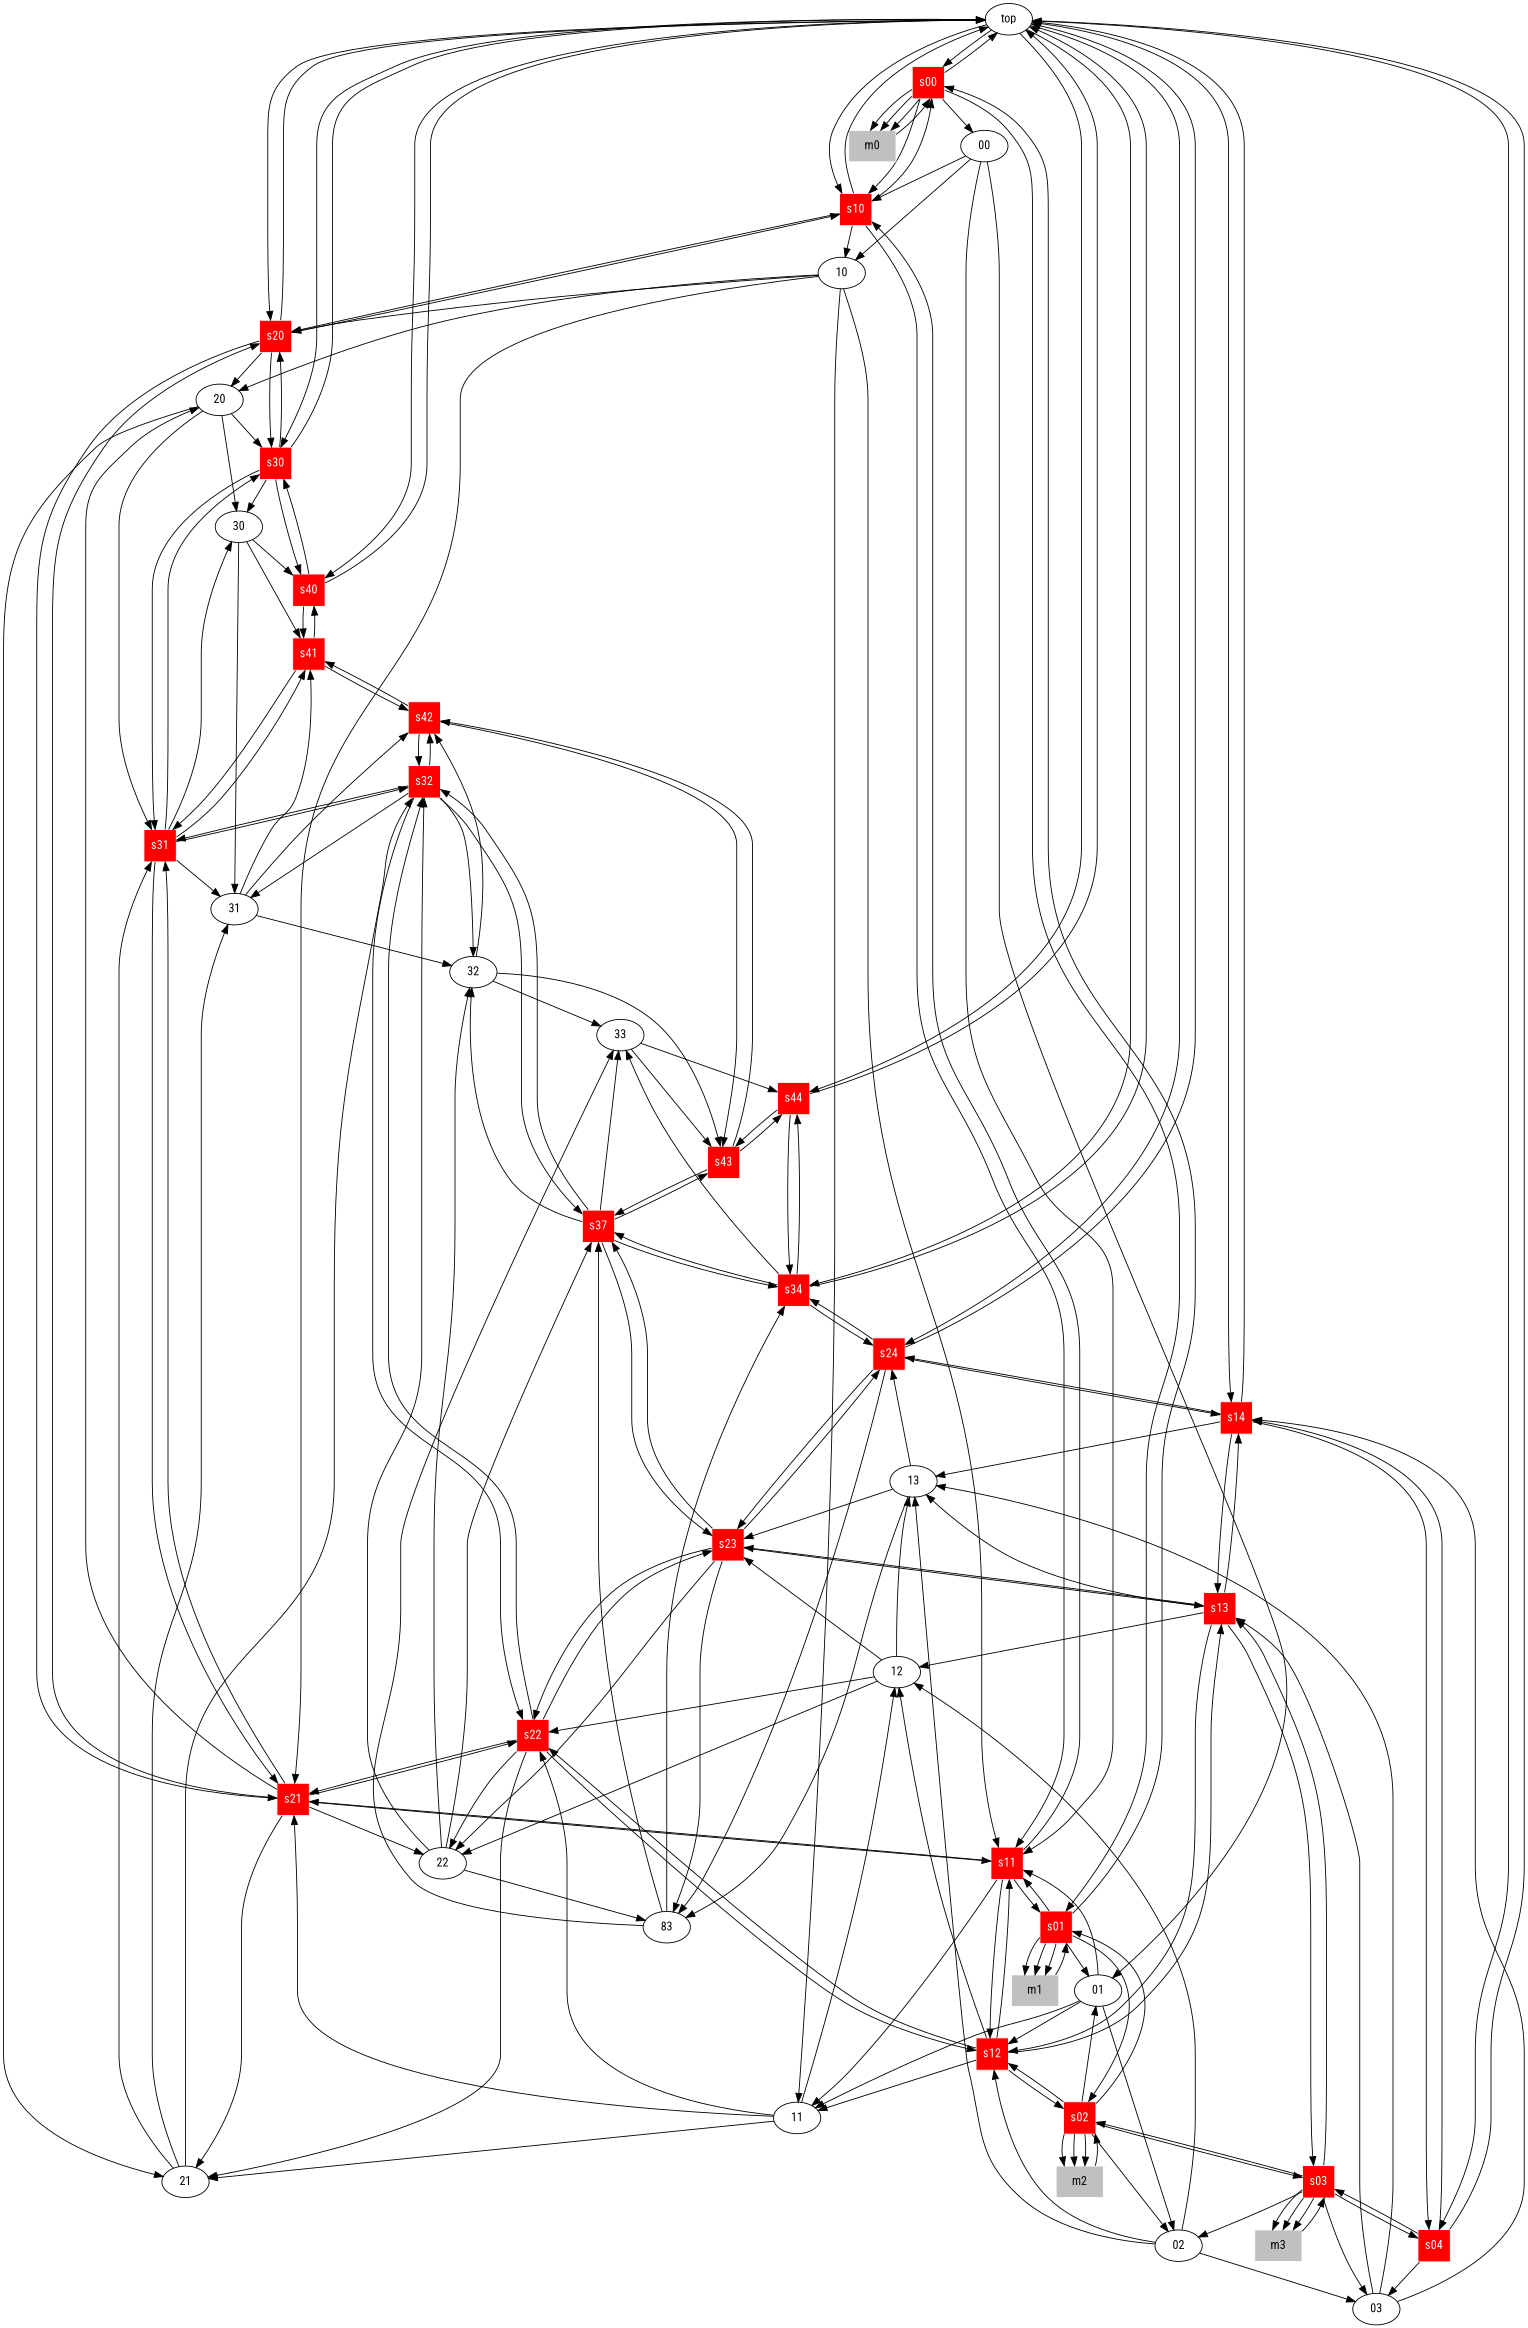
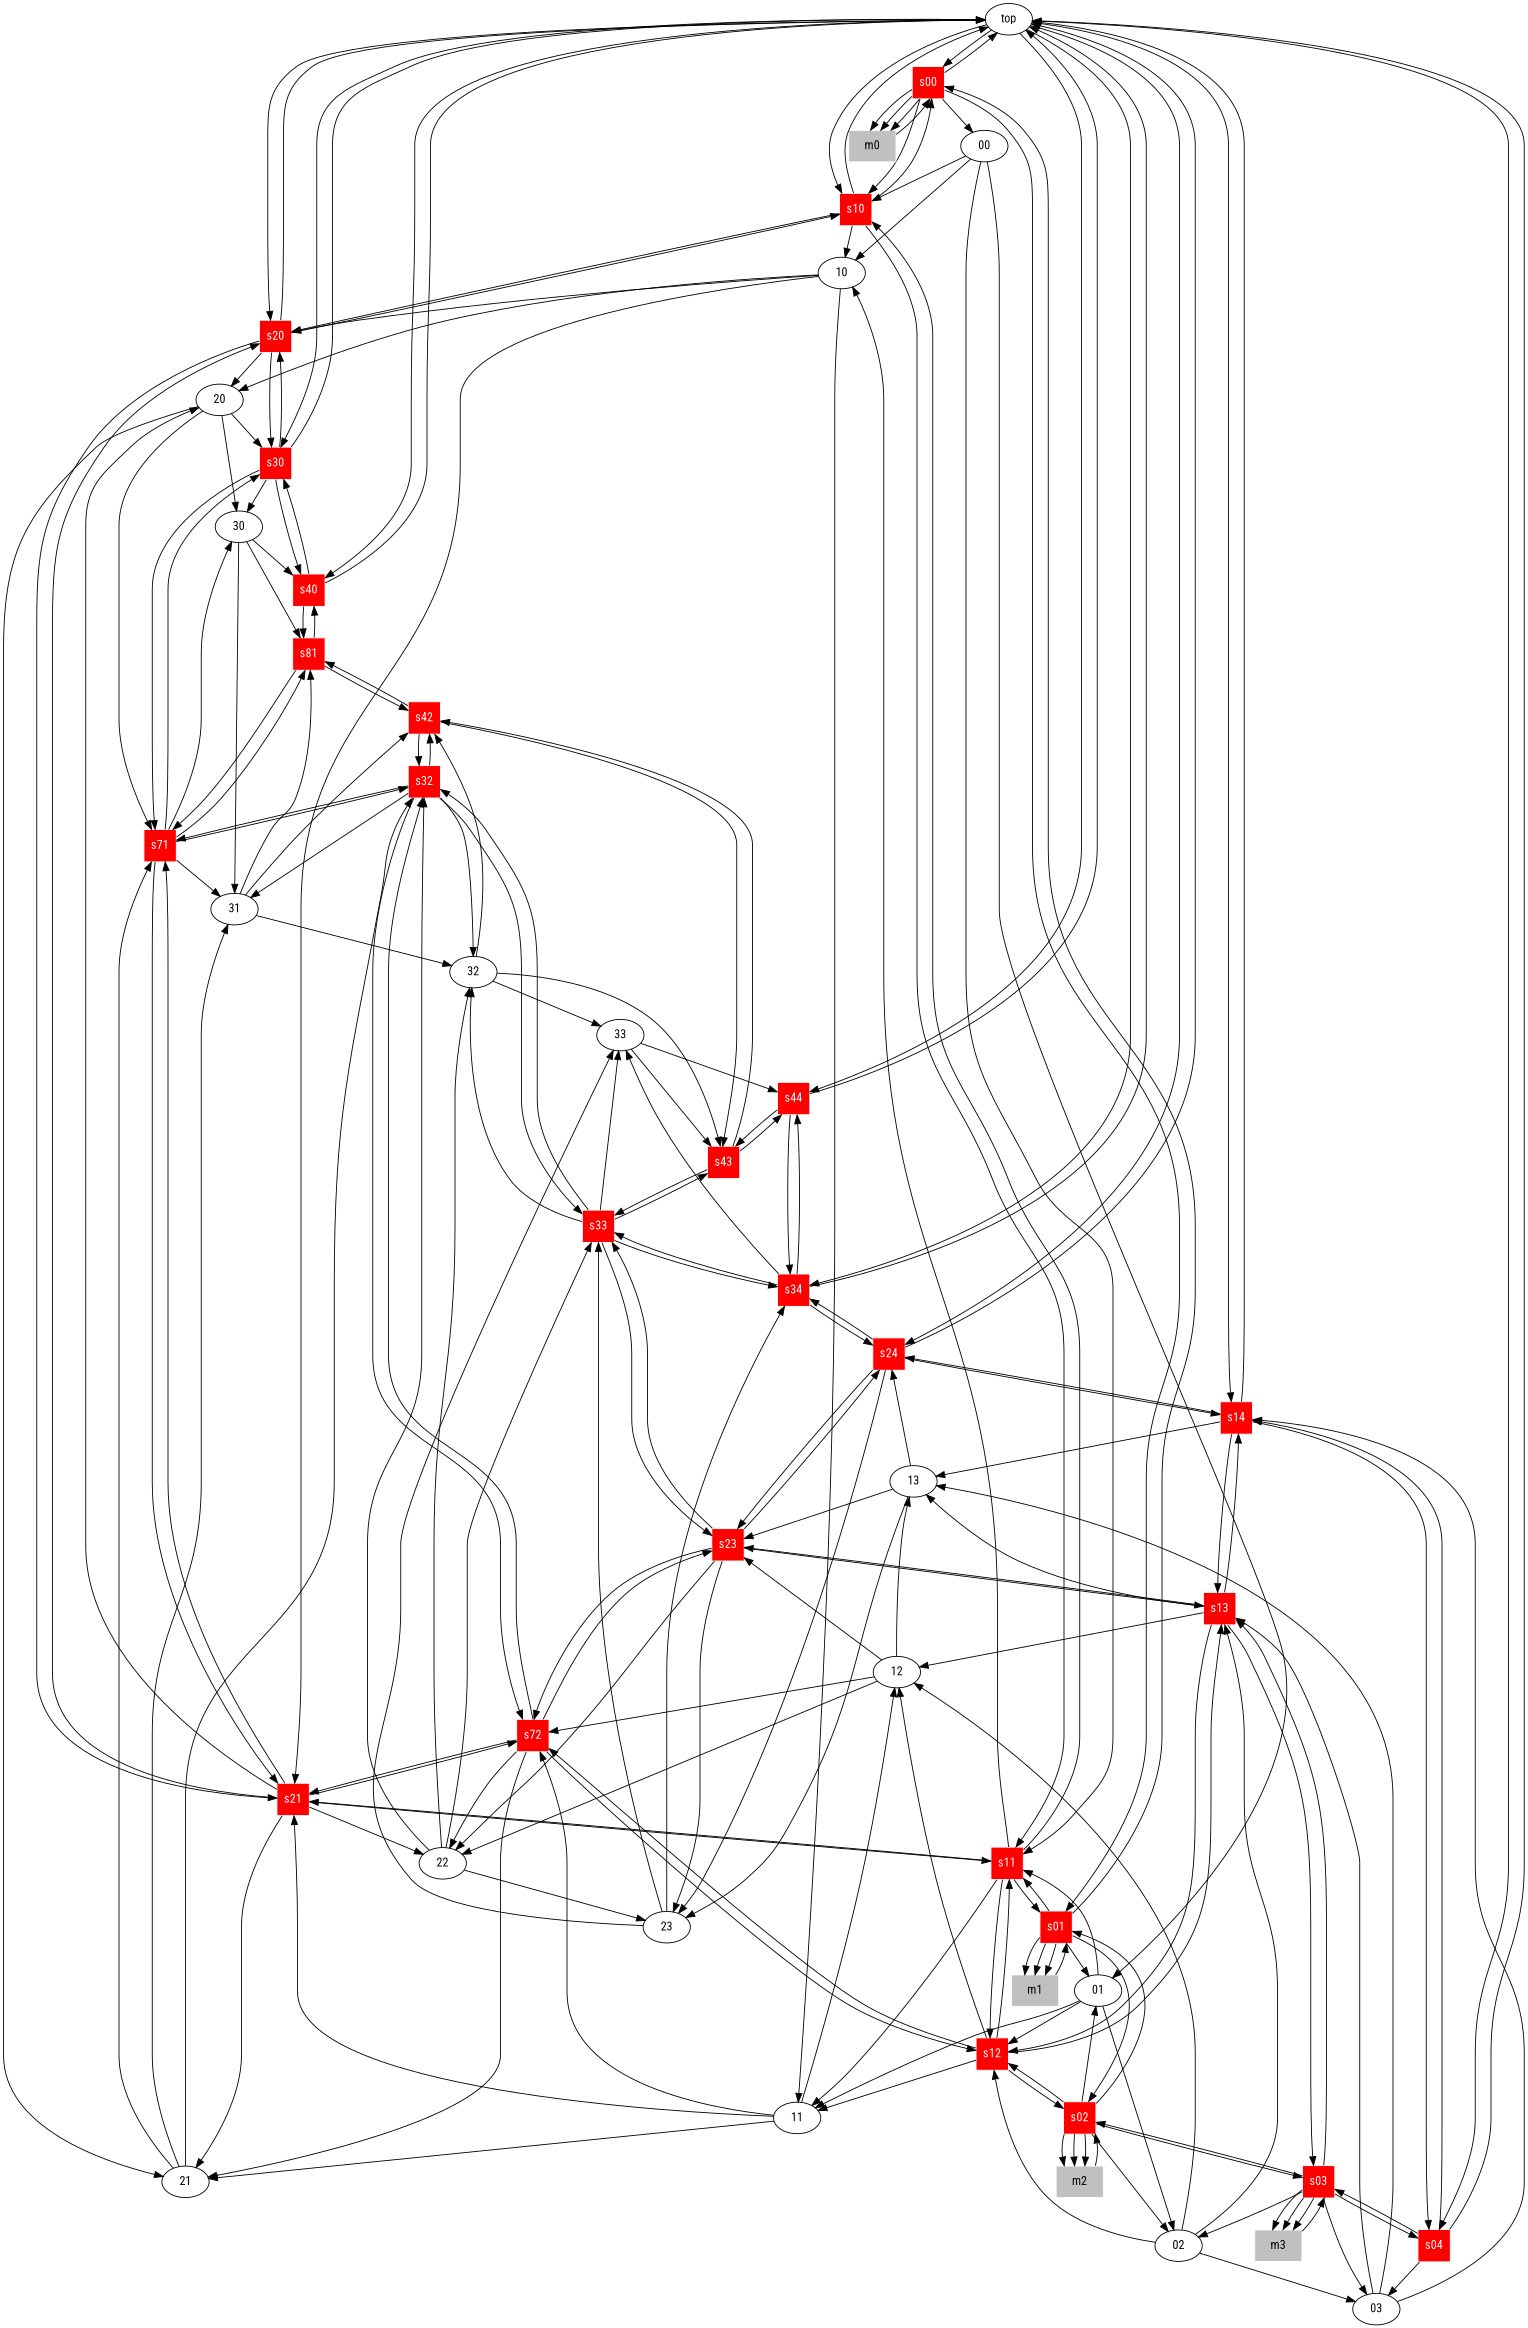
node "s41": label "s41" -> "s81"
node "s31": label "s31" -> "s71"
edge "10" -> "s11": reversed
node "s37": label "s37" -> "s33"
node "s22": label "s22" -> "s72"
edge "02" -> "13": now "02" -> "s13"
node "83": label "83" -> "23"
